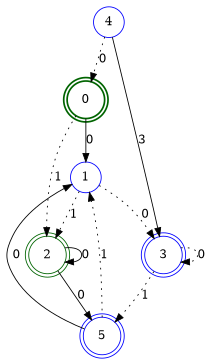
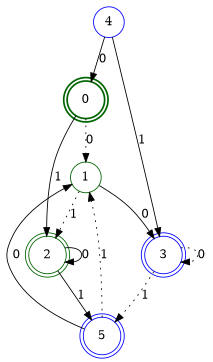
edge "4" -> "0": style dotted -> solid
edge "0" -> "1": style solid -> dotted
edge "4" -> "3": label "3" -> "1"
edge "0" -> "2": style dotted -> solid
node "1": color blue -> darkgreen
edge "1" -> "3": style dotted -> solid
edge "2" -> "5": label "0" -> "1"
